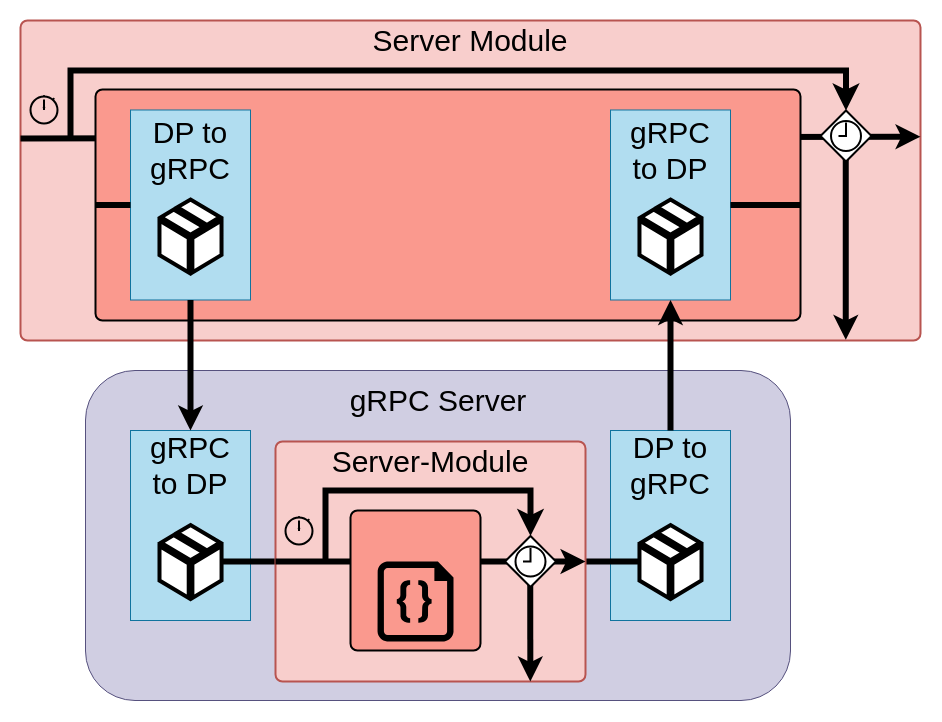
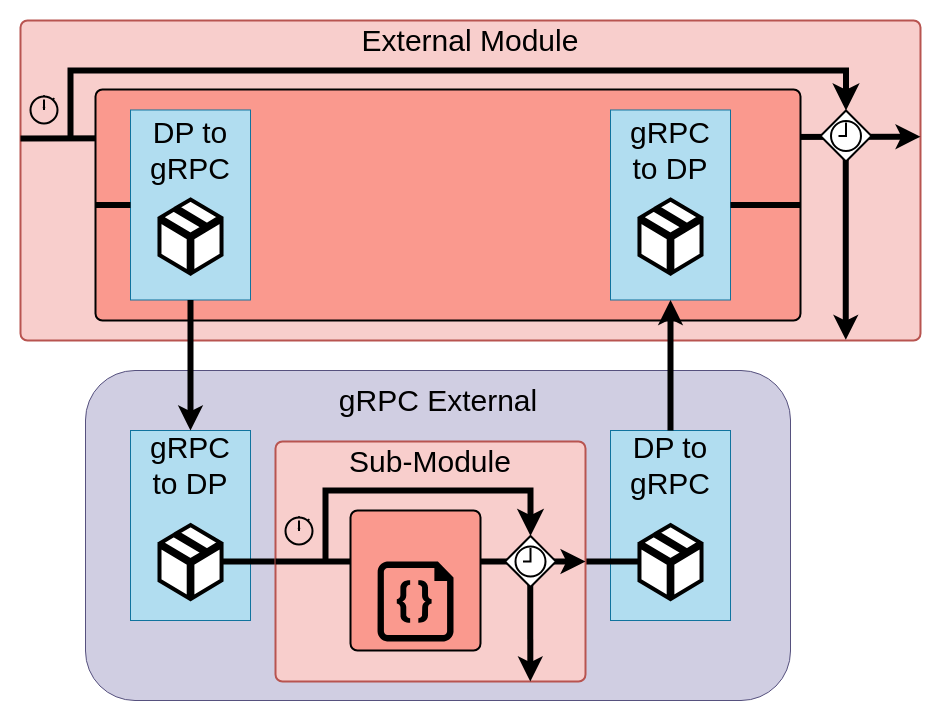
node "Server Module": label "Server Module" -> "External Module"
node "gRPC Server": label "gRPC Server" -> "gRPC External"
node "Server-Module": label "Server-Module" -> "Sub-Module"
